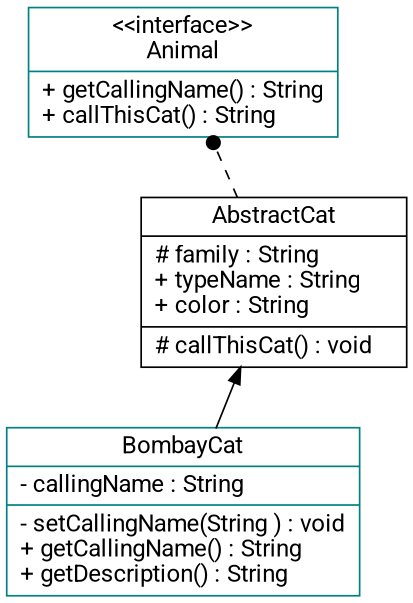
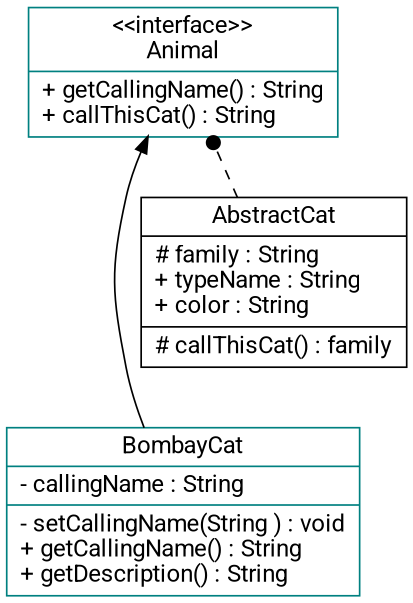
node "AbstractCat": text "# callThisCat() : void" -> "# callThisCat() : family"
edge "BombayCat" -> "AbstractCat": now "BombayCat" -> "Animal"
